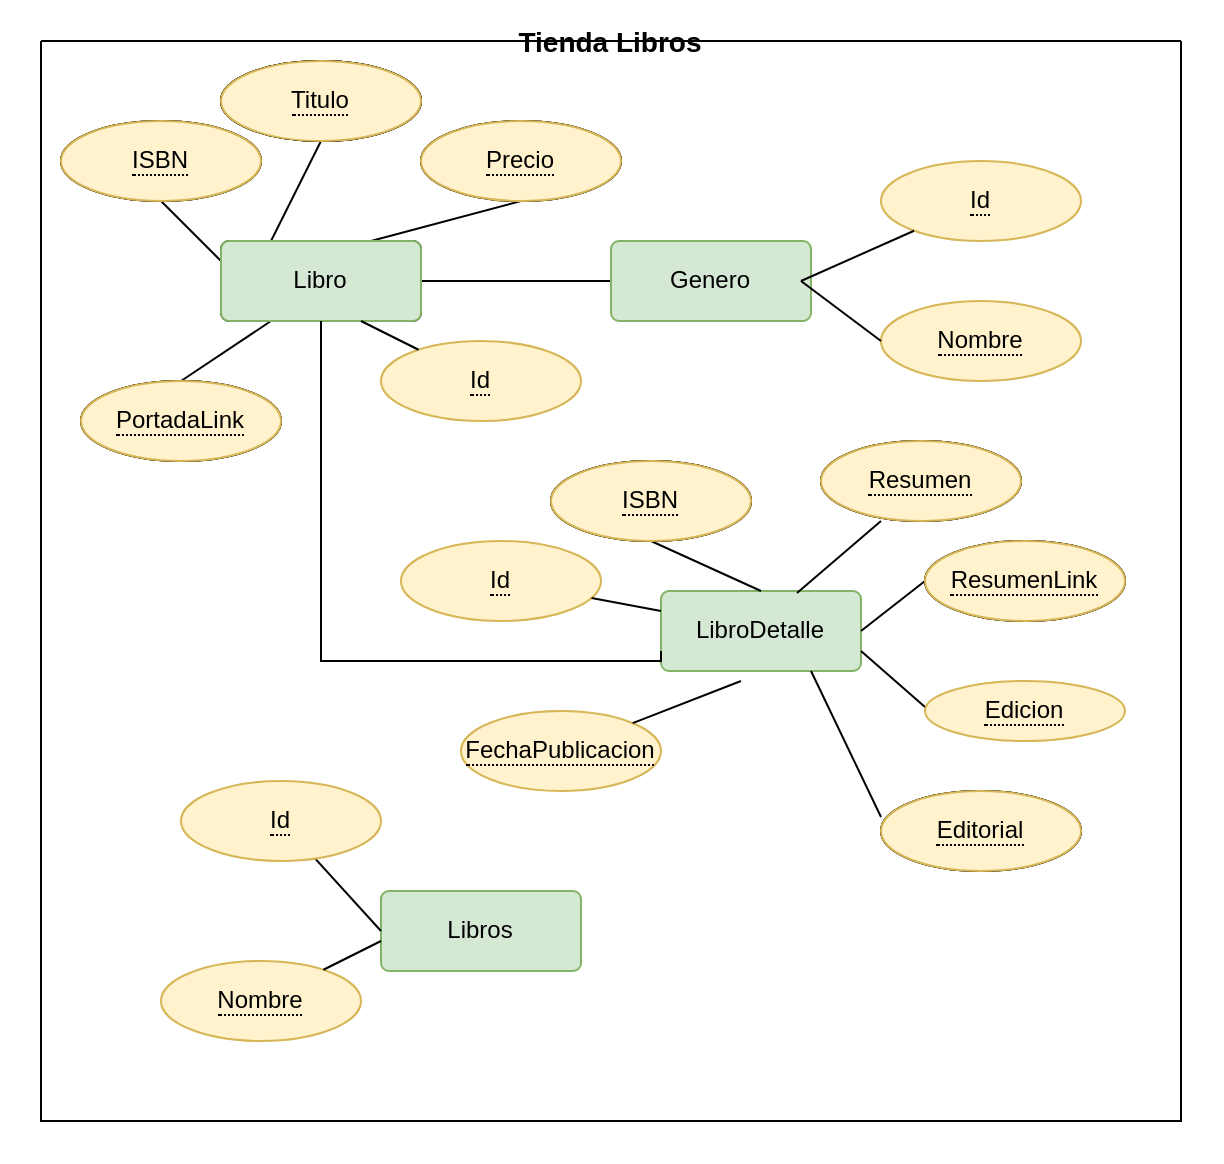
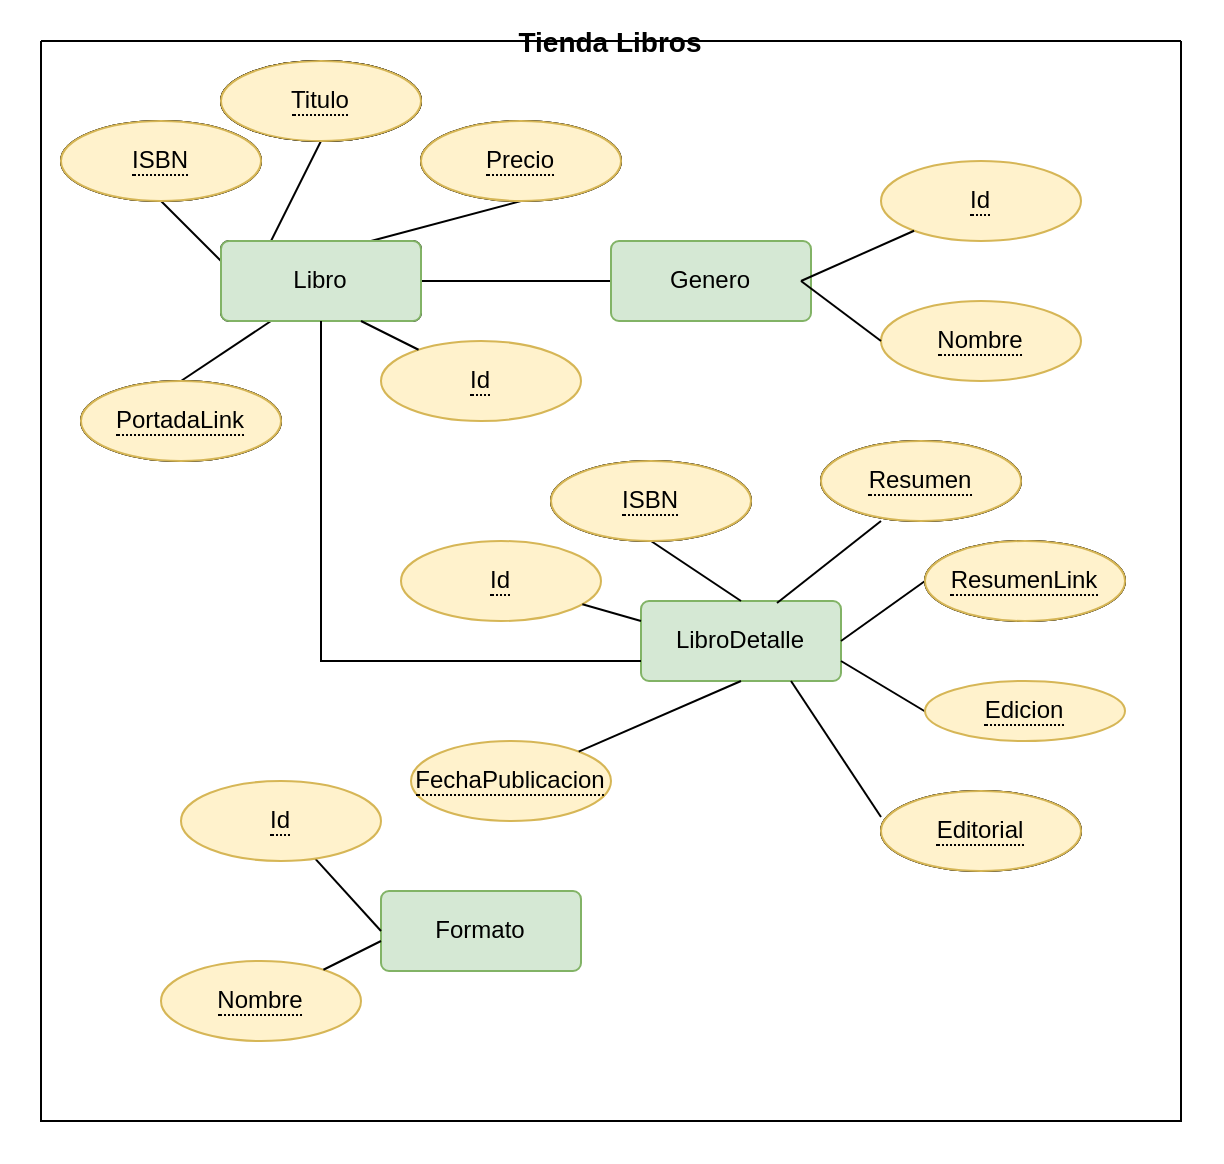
node "LibroDetalle": moved (761, 631) -> (741, 641)
node "FechaPublicacion": moved (561, 751) -> (511, 781)
node "Libros": label "Libros" -> "Formato"
